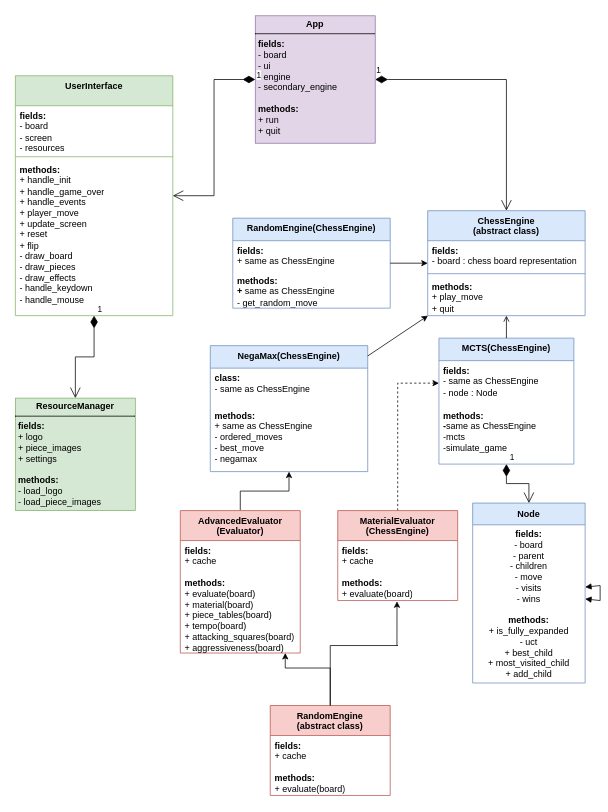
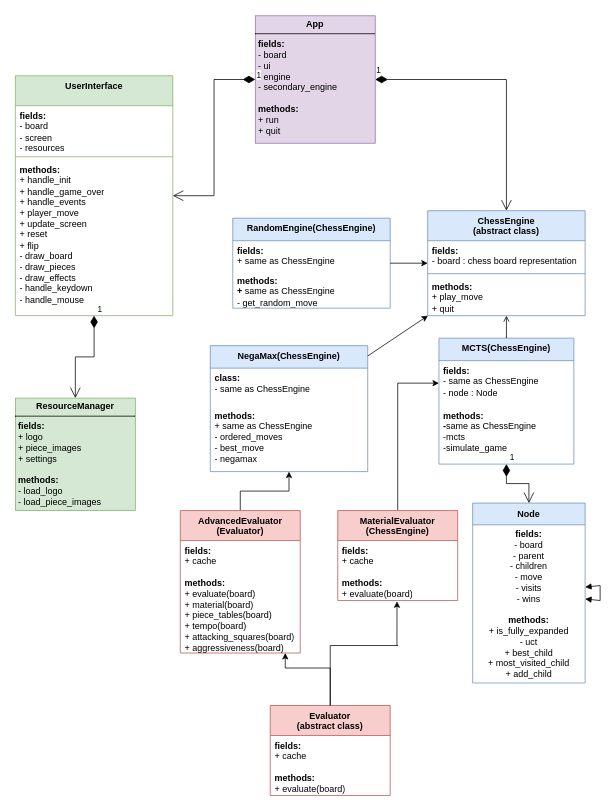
edge "MaterialEvaluator (ChessEngine)" -> "fields: - same as ChessEngine - node : Node": style dashed -> solid
node "RandomEngine (abstract class)": label "RandomEngine (abstract class)" -> "Evaluator (abstract class)"
